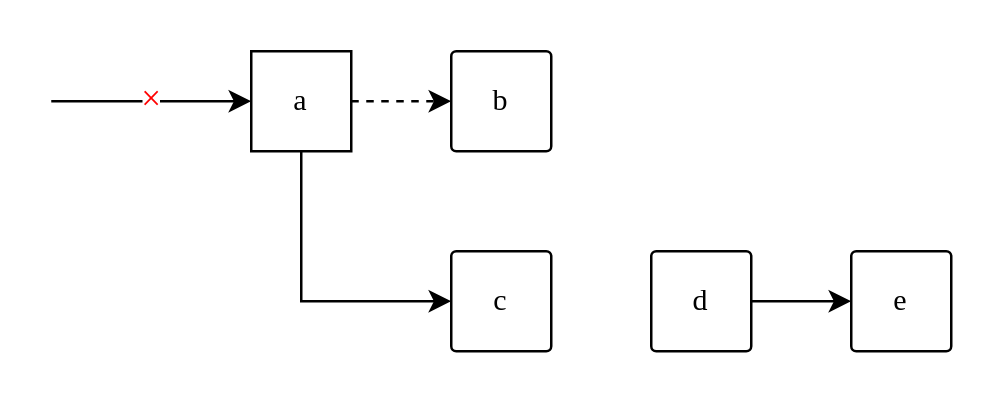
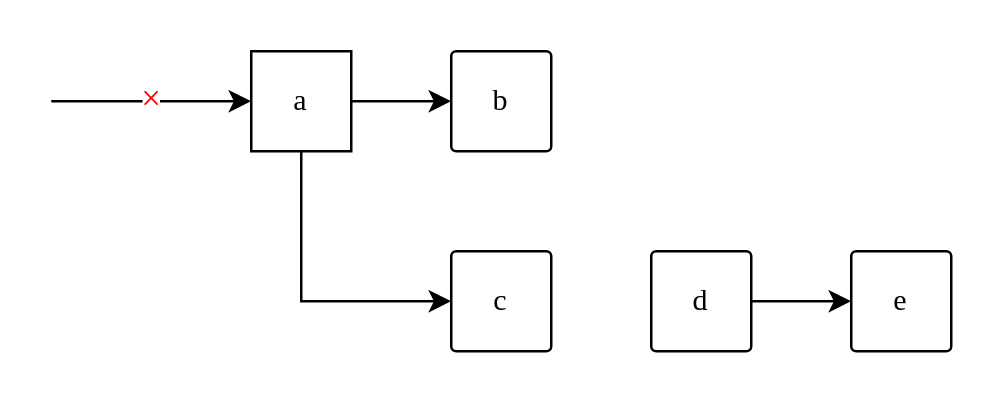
edge "a" -> "b": style dashed -> solid
